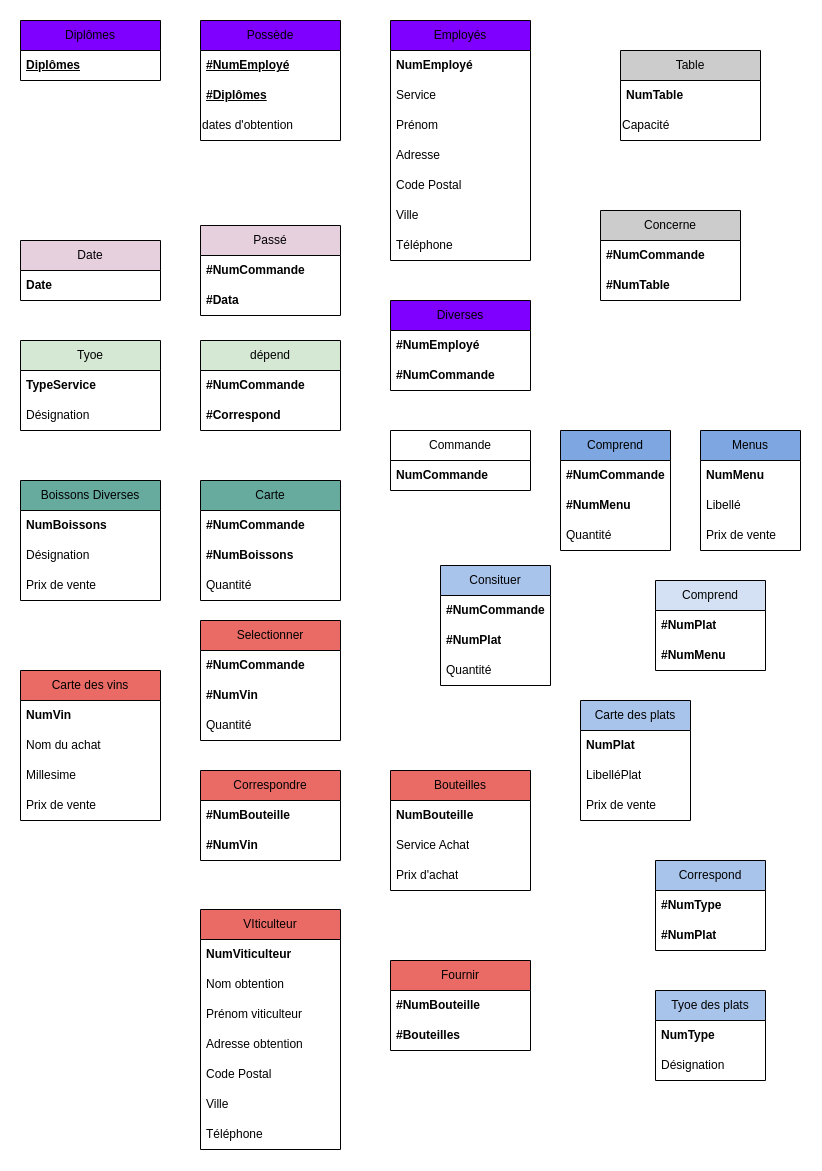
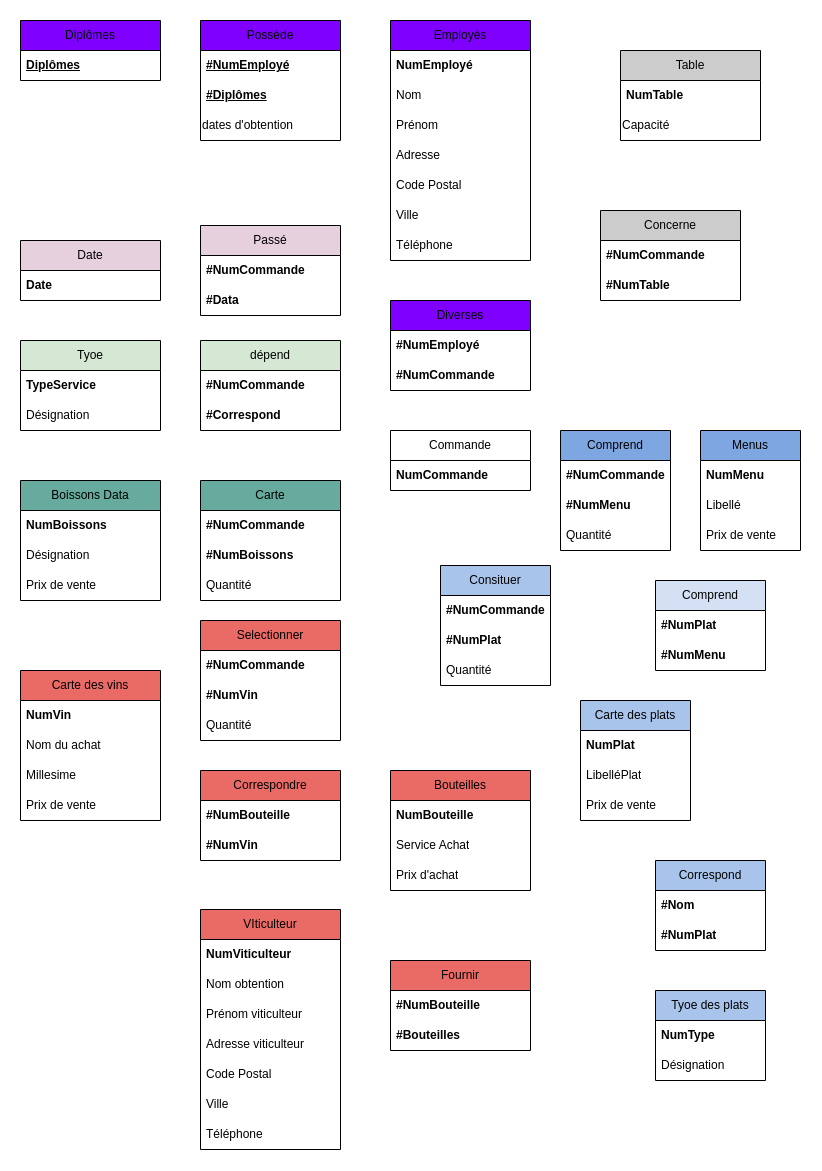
node "Service": label "Service" -> "Nom"
node "Boissons Diverses": label "Boissons Diverses" -> "Boissons Data"
node "#NumType": label "#NumType" -> "#Nom"
node "Adresse obtention": label "Adresse obtention" -> "Adresse viticulteur"
